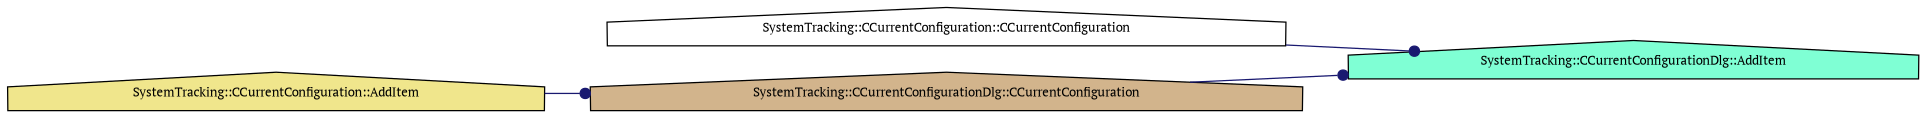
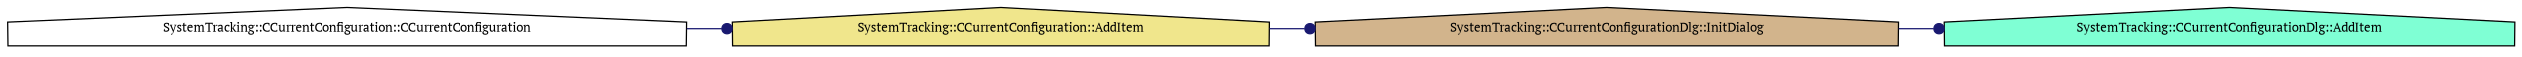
edge "SystemTracking::CCurrentConfiguration::CCurrentConfiguration" -> "SystemTracking::CCurrentConfigurationDlg::AddItem": now "SystemTracking::CCurrentConfiguration::CCurrentConfiguration" -> "SystemTracking::CCurrentConfiguration::AddItem"
node "SystemTracking::CCurrentConfigurationDlg::CCurrentConfiguration": label "SystemTracking::CCurrentConfigurationDlg::CCurrentConfiguration" -> "SystemTracking::CCurrentConfigurationDlg::InitDialog"
